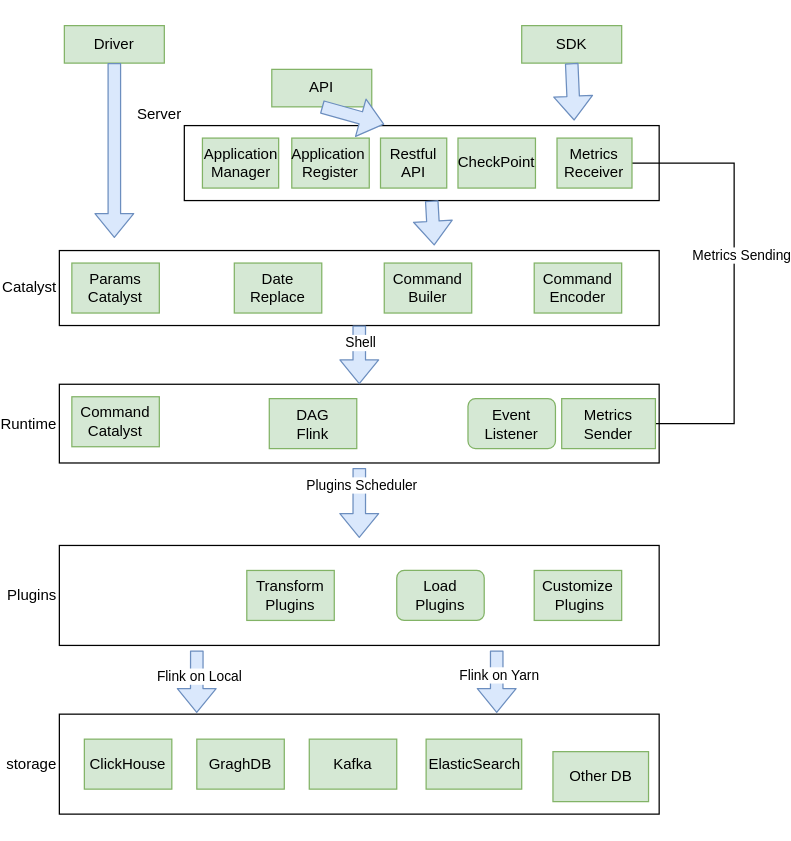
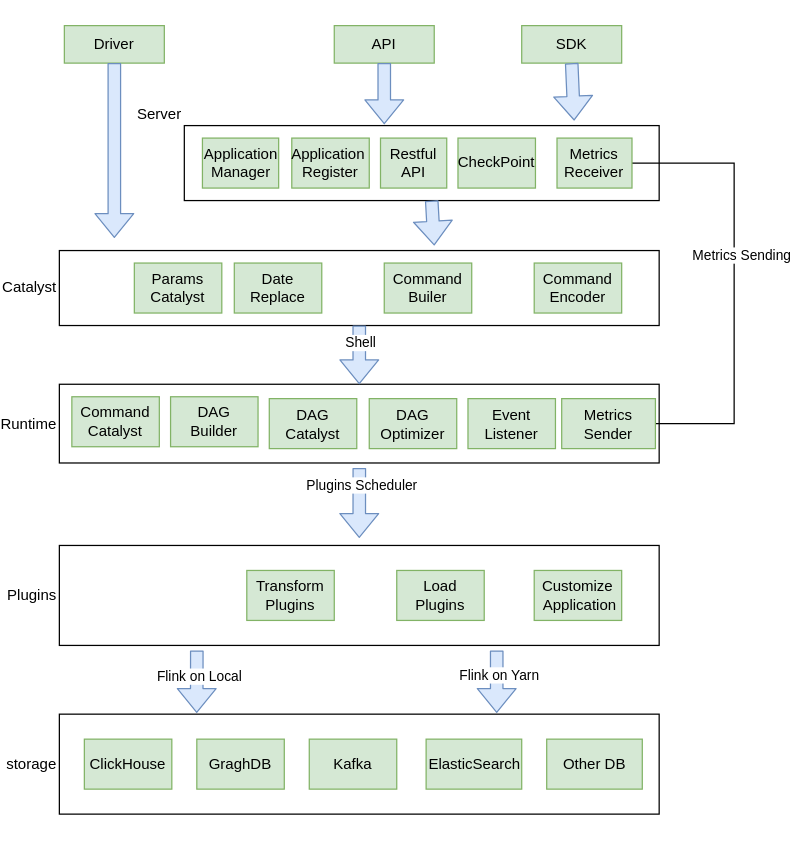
node "API": moved (322, 88) -> (384, 44)
node "Params Catalyst": moved (116, 288) -> (178, 288)
node "DAG Builder": added
node "DAG Flink": label "DAG Flink" -> "DAG Catalyst"
node "DAG Optimizer": added
node "Event Listener": shape rounded rectangle -> rectangle
node "Load Plugins": shape rounded rectangle -> rectangle
node "Customize Plugins": label "Customize Plugins" -> "Customize Application"
node "Other DB": moved (601, 777) -> (595, 764)
